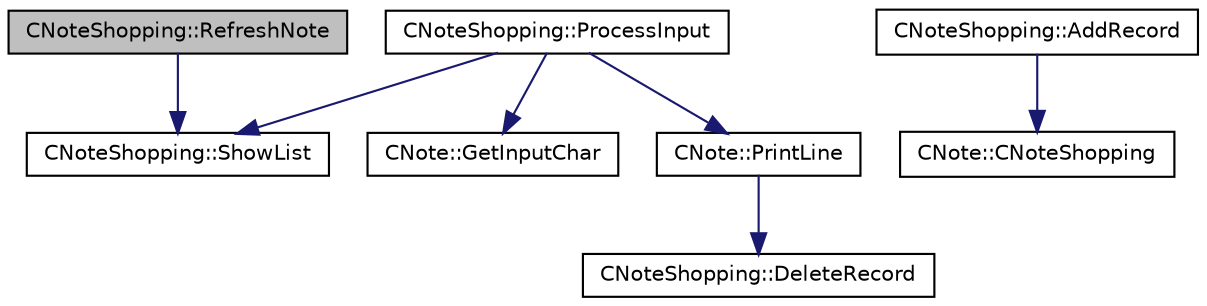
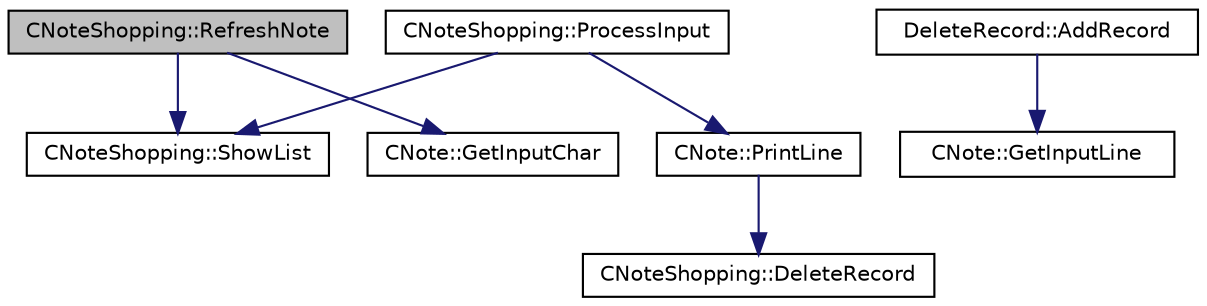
node "CNoteShopping::AddRecord": label "CNoteShopping::AddRecord" -> "DeleteRecord::AddRecord"
edge "CNoteShopping::ProcessInput" -> "CNote::GetInputChar": now "CNoteShopping::RefreshNote" -> "CNote::GetInputChar"
node "CNote::CNoteShopping": label "CNote::CNoteShopping" -> "CNote::GetInputLine"
